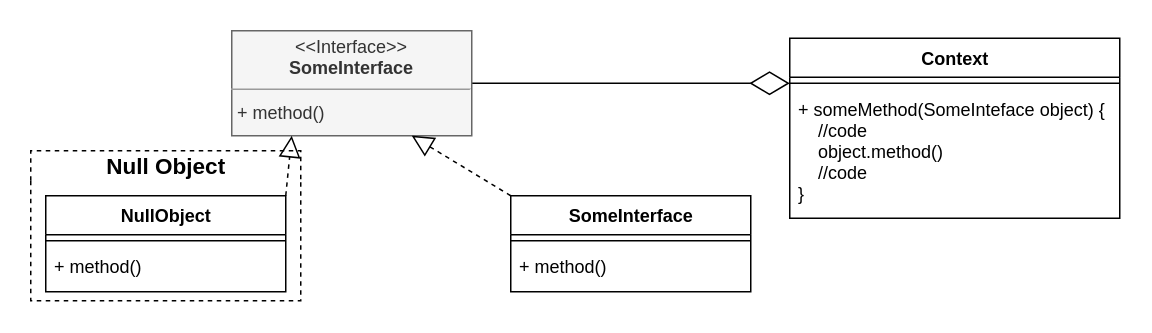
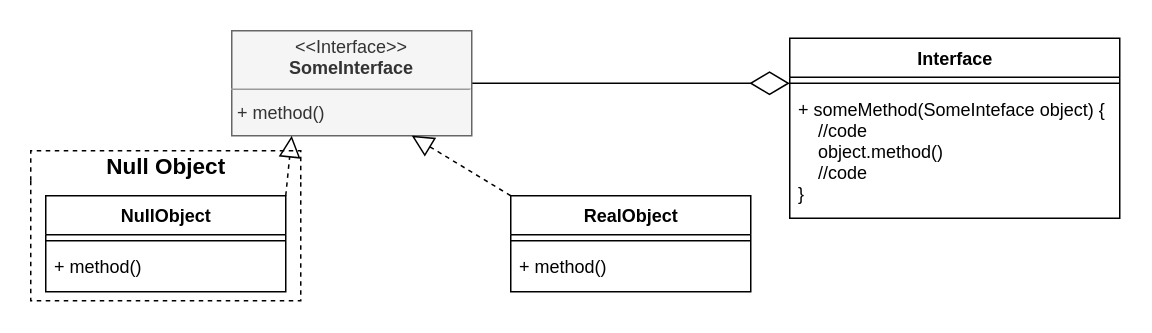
node "Context": label "Context" -> "Interface"
node "SomeInterface": label "SomeInterface" -> "RealObject"
